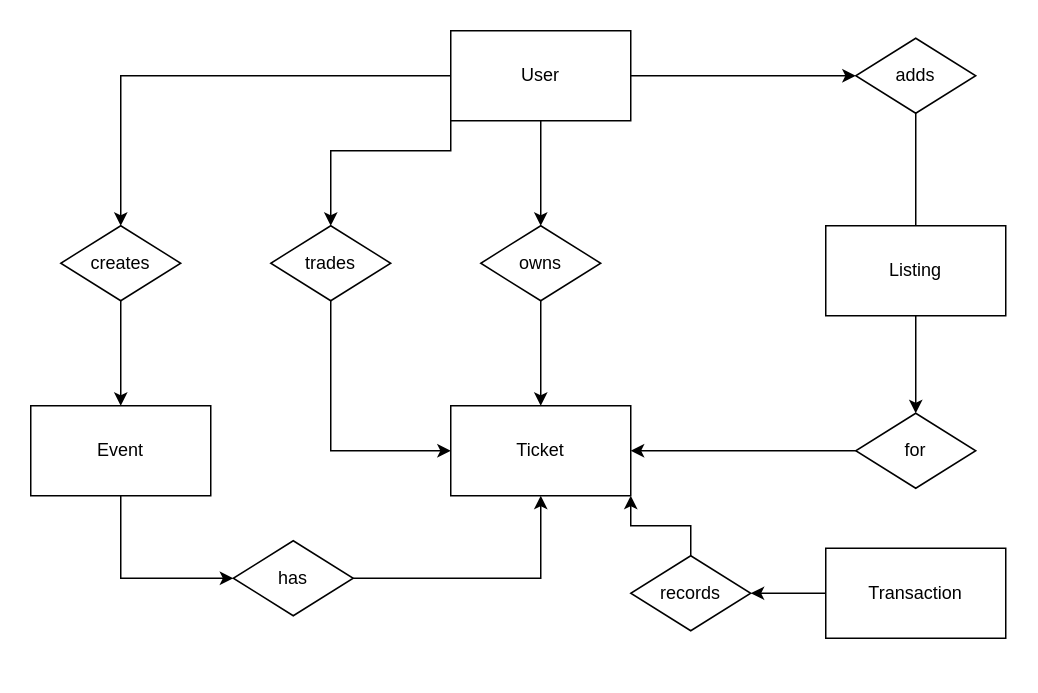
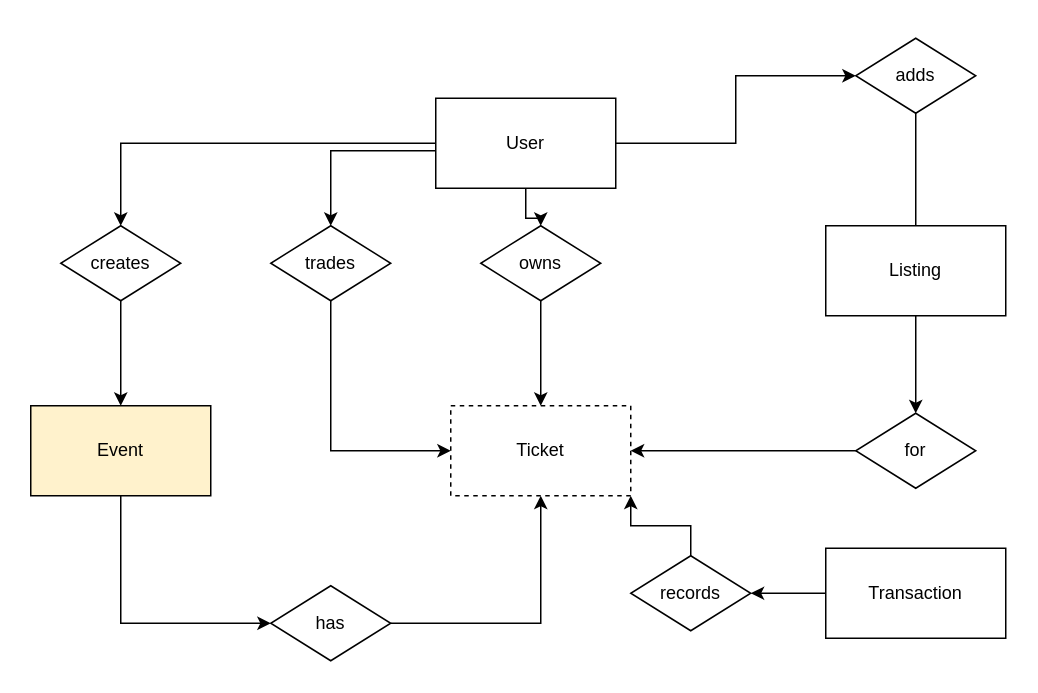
node "User": moved (541, 76) -> (526, 143)
node "Event": fillcolor #ffffff -> #fff2cc
node "Ticket": style solid -> dashed
node "has": moved (293, 578) -> (331, 623)
